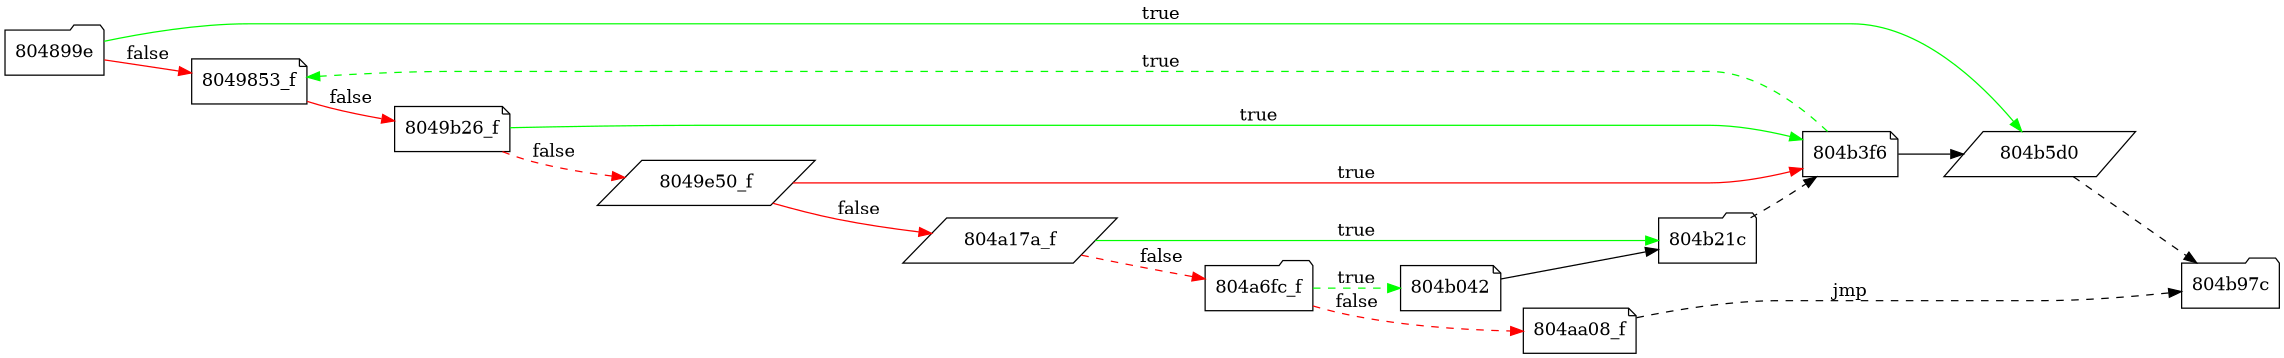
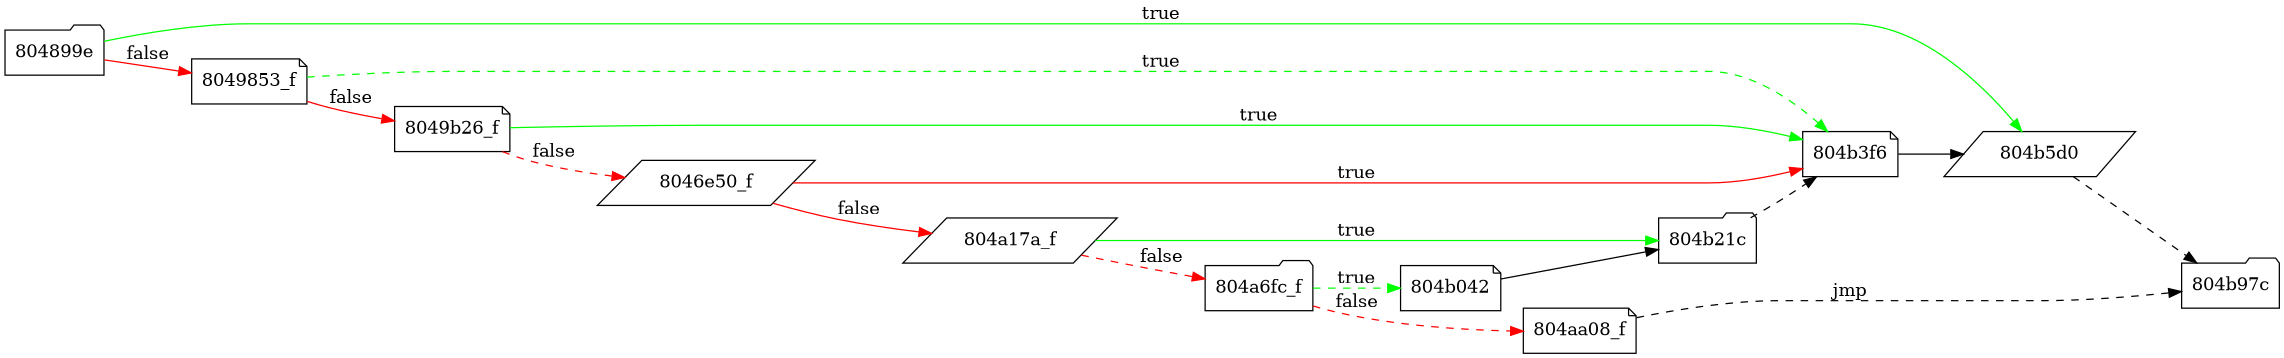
edge "804b3f6" -> "8049853_f": reversed
node "8049e50_f": label "8049e50_f" -> "8046e50_f"
